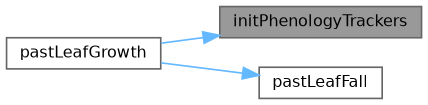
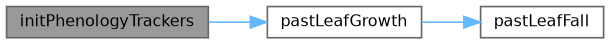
edge "pastLeafGrowth" -> "initPhenologyTrackers": reversed
